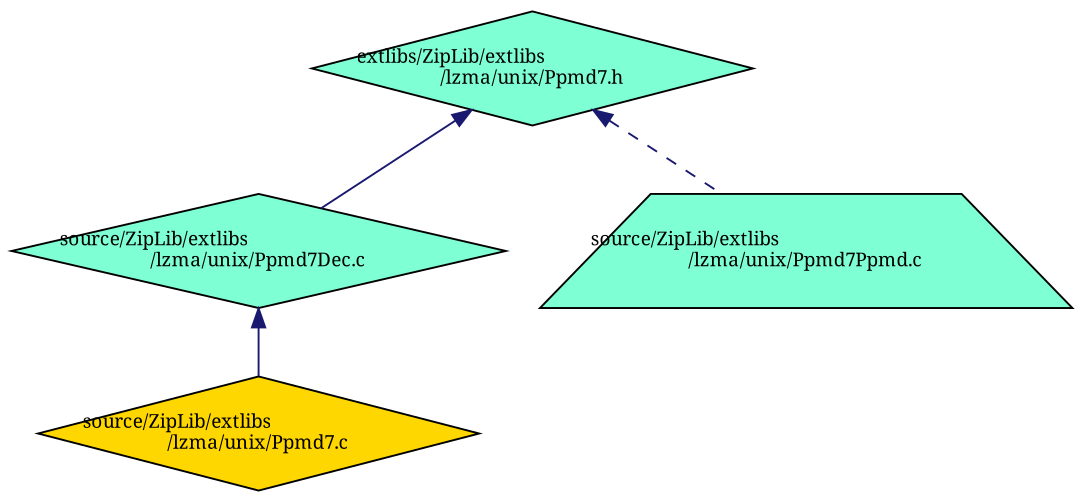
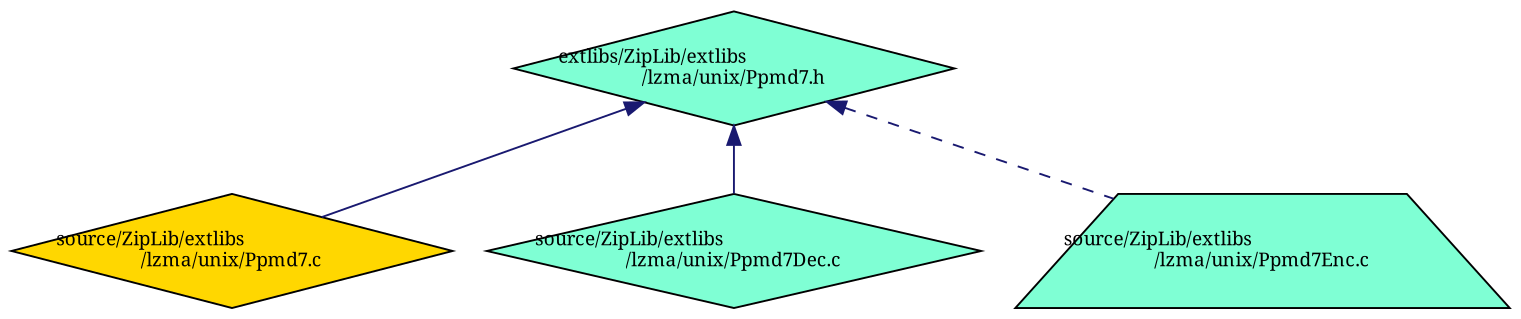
node "source/ZipLib/extlibs /lzma/unix/Ppmd7Ppmd.c": label "source/ZipLib/extlibs /lzma/unix/Ppmd7Ppmd.c" -> "source/ZipLib/extlibs /lzma/unix/Ppmd7Enc.c"
edge "source/ZipLib/extlibs /lzma/unix/Ppmd7.c" -> "source/ZipLib/extlibs /lzma/unix/Ppmd7Dec.c": now "source/ZipLib/extlibs /lzma/unix/Ppmd7.c" -> "extlibs/ZipLib/extlibs /lzma/unix/Ppmd7.h"
